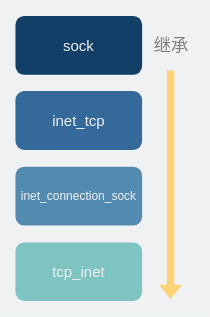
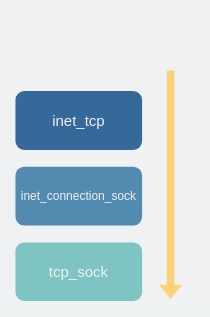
node "sock": removed
node "继承": removed
node "tcp_inet": label "tcp_inet" -> "tcp_sock"
